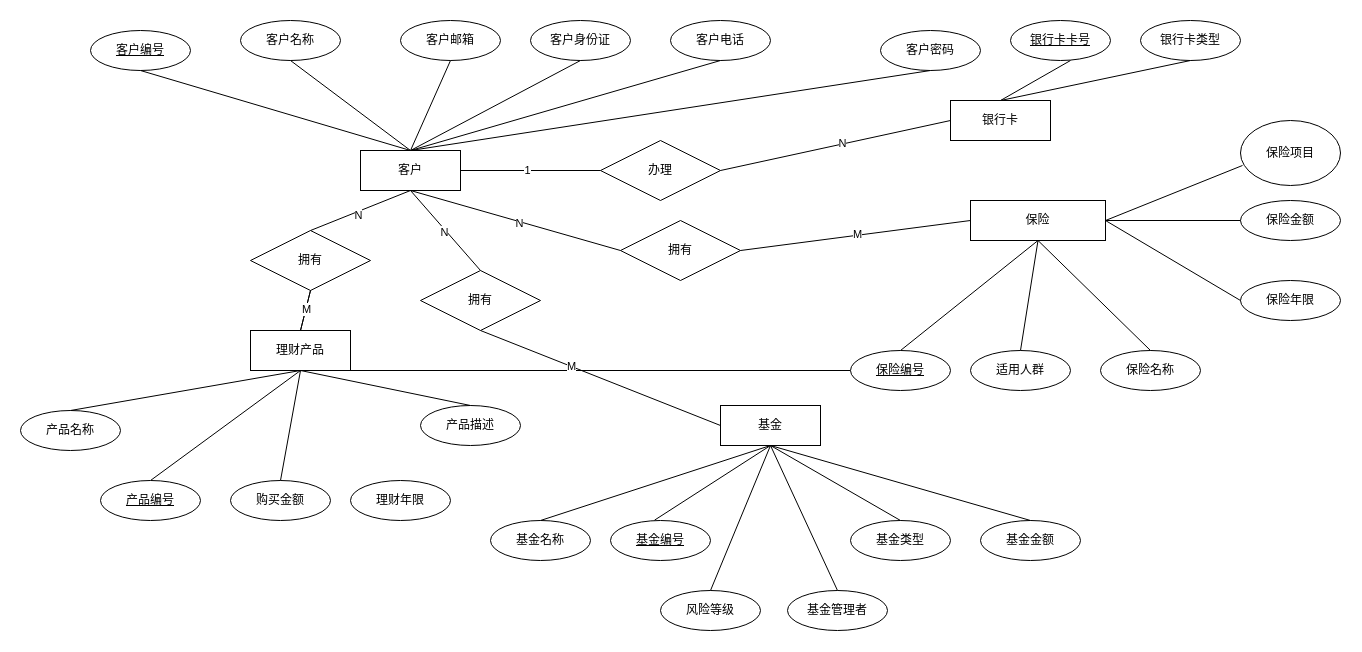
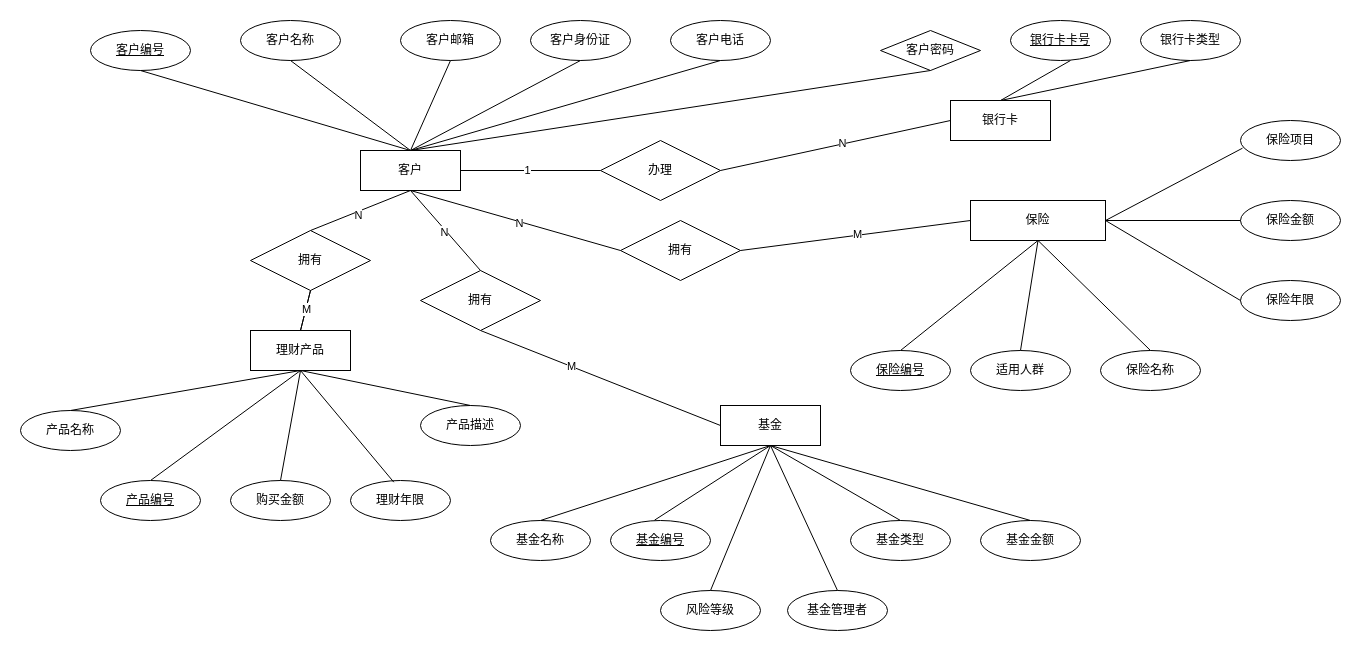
node "客户密码": shape ellipse -> diamond
node "保险项目": size 100x65 -> 100x40
edge "理财产品" -- "保险编号": now "理财产品" -- "理财年限"
